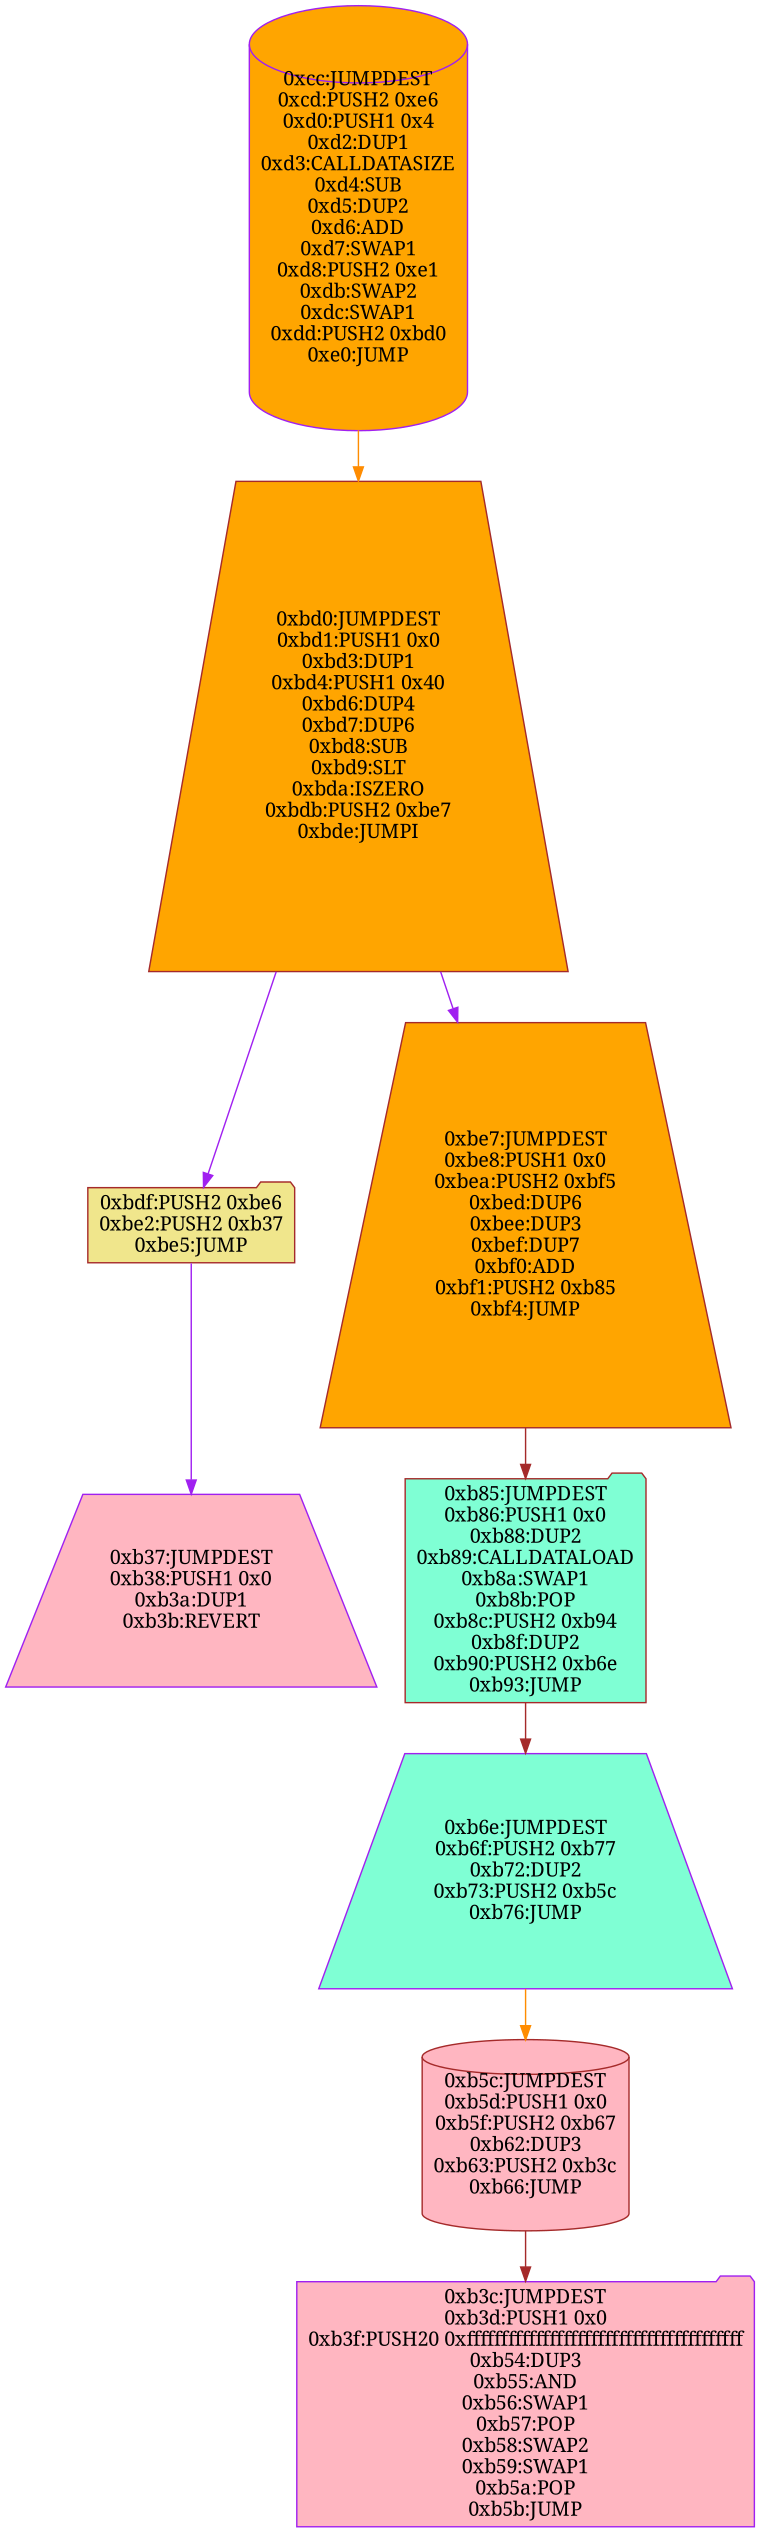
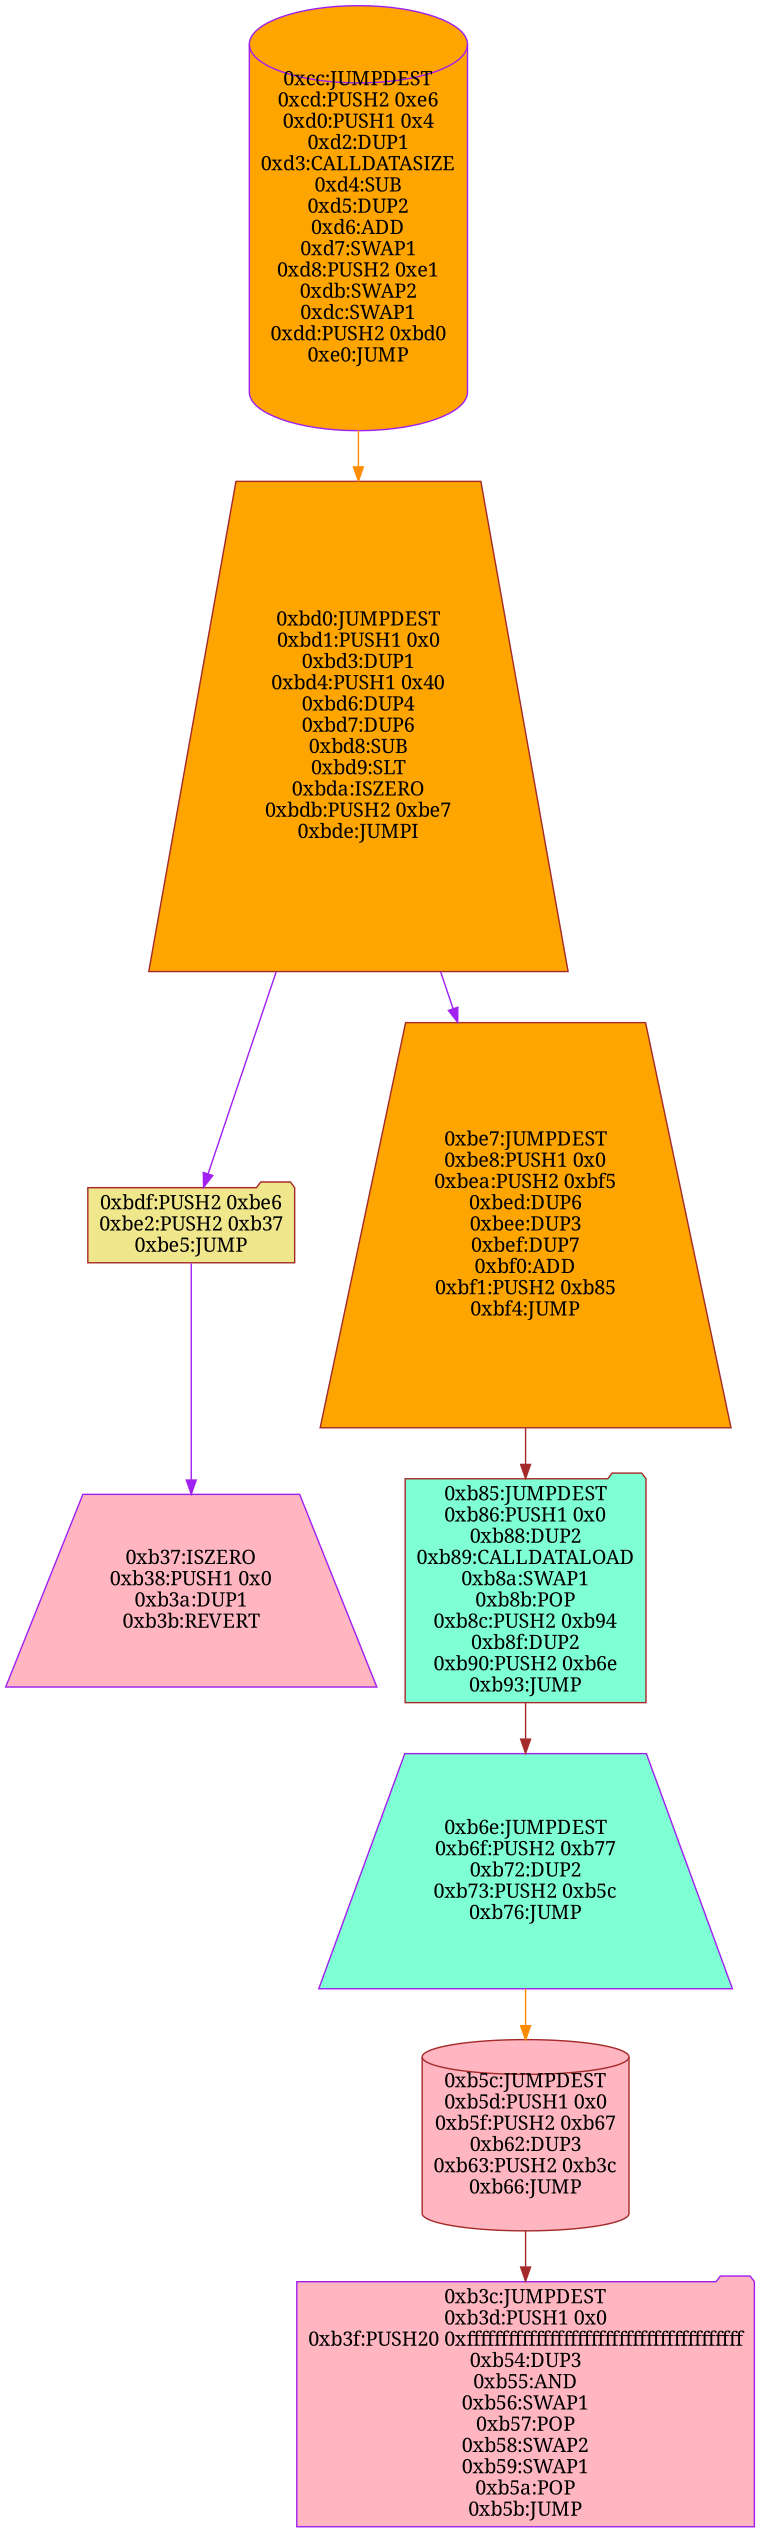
node "0xb37:JUMPDEST 0xb38:PUSH1 0x0 0xb3a:DUP1 0xb3b:REVERT": label "0xb37:JUMPDEST 0xb38:PUSH1 0x0 0xb3a:DUP1 0xb3b:REVERT" -> "0xb37:ISZERO 0xb38:PUSH1 0x0 0xb3a:DUP1 0xb3b:REVERT"
